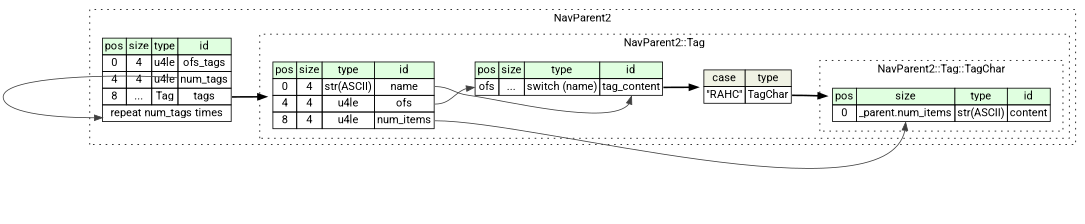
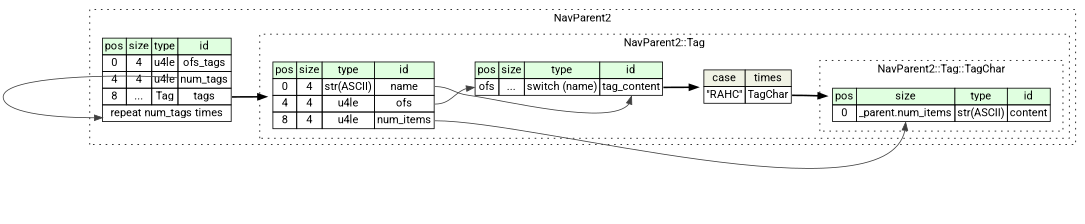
node "case": text "type" -> "times"
